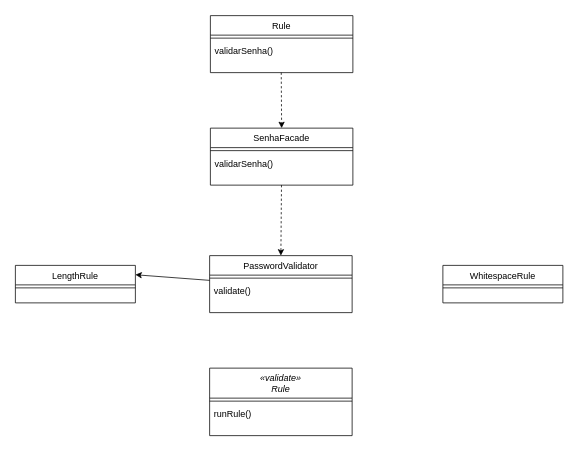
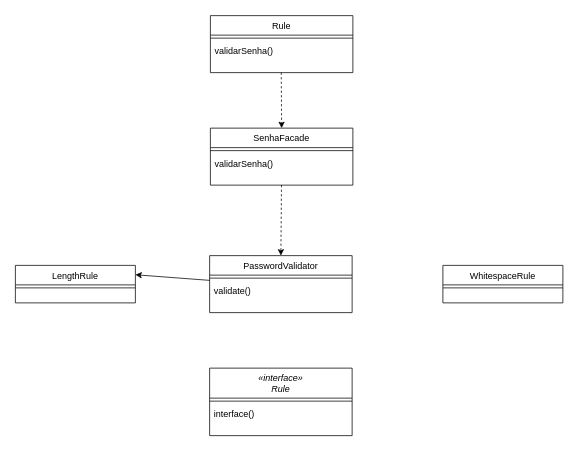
node "«validate» Rule": label "«validate» Rule" -> "«interface» Rule"
node "runRule()": label "runRule()" -> "interface()"
